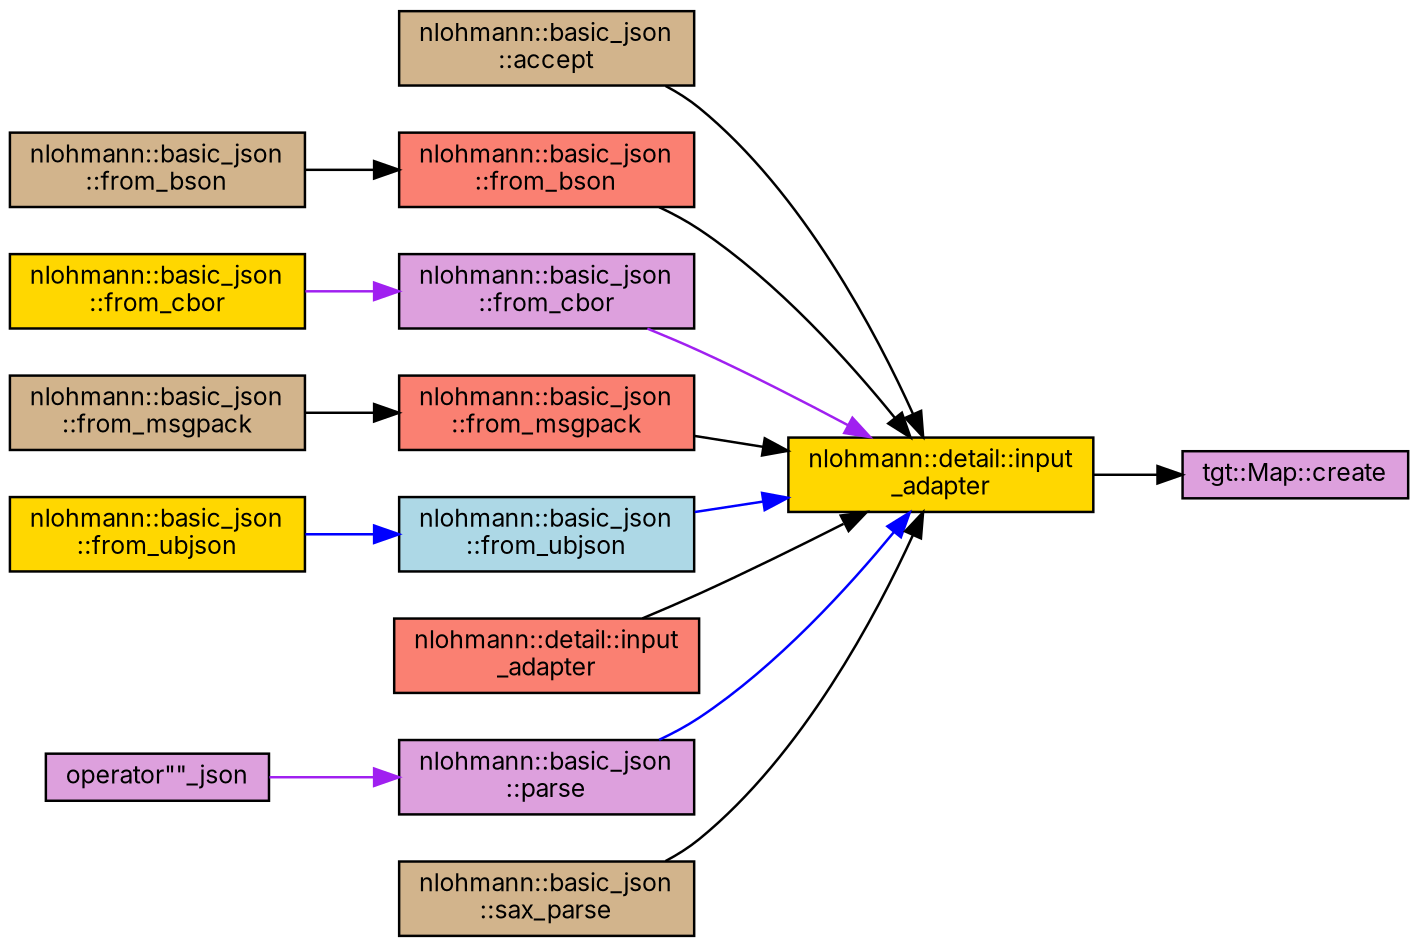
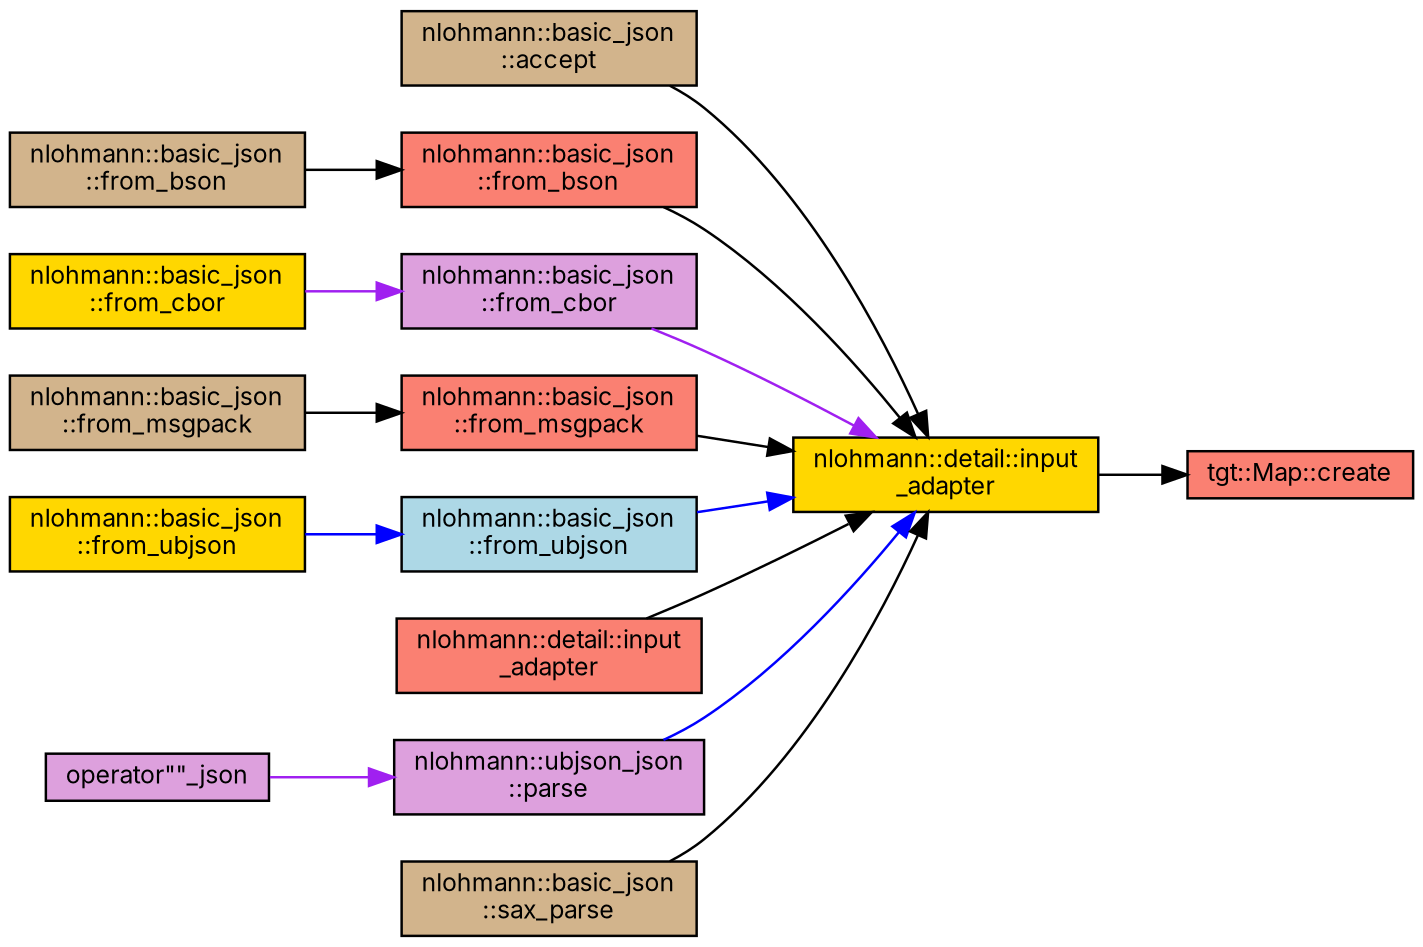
node "tgt::Map::create": fillcolor plum -> salmon
node "nlohmann::basic_json ::parse": label "nlohmann::basic_json ::parse" -> "nlohmann::ubjson_json ::parse"
